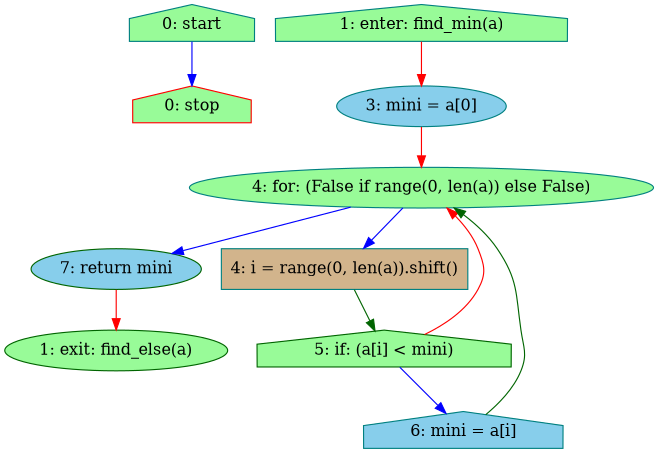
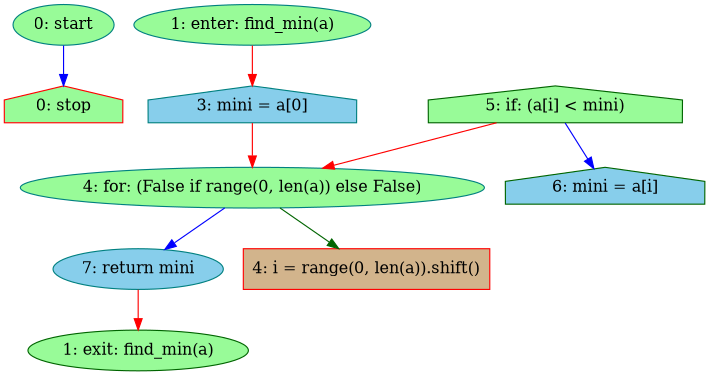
node "0: start": shape house -> ellipse
node "1: enter: find_min(a)": shape house -> ellipse
node "3: mini = a[0]": shape ellipse -> house
edge "4: for: (False if range(0, len(a)) else False)" -> "4: i = range(0, len(a)).shift()": color blue -> darkgreen
node "7: return mini": color darkgreen -> teal
node "4: i = range(0, len(a)).shift()": color teal -> red
edge "4: i = range(0, len(a)).shift()" -> "5: if: (a[i] < mini)": removed
edge "6: mini = a[i]" -> "4: for: (False if range(0, len(a)) else False)": removed
node "1: exit: find_else(a)": label "1: exit: find_else(a)" -> "1: exit: find_min(a)"
node "6: mini = a[i]": color teal -> darkgreen
